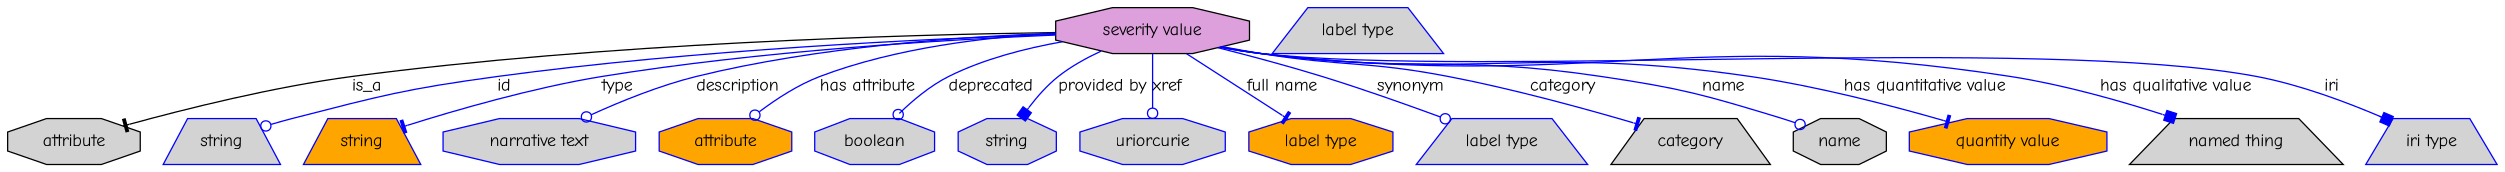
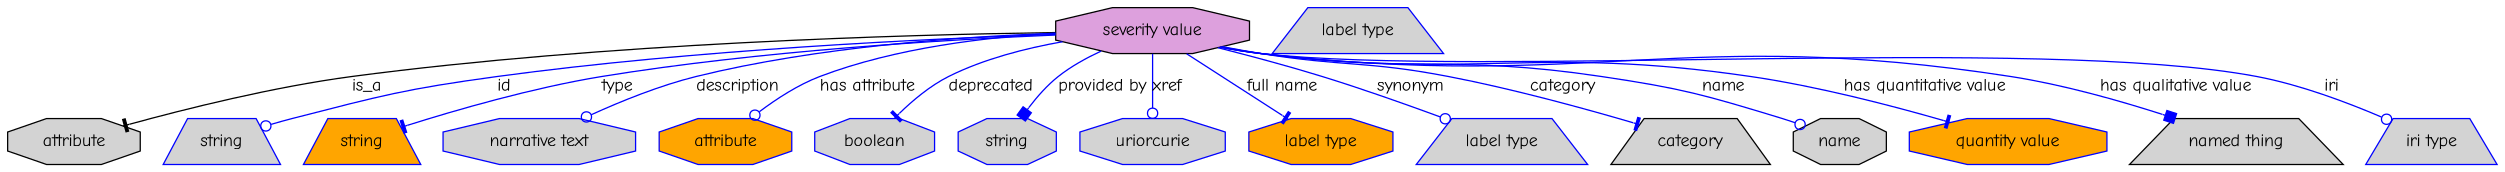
edge "severity value" -> "iri type": arrowhead box -> odot
edge "severity value" -> "boolean": arrowhead odot -> tee
